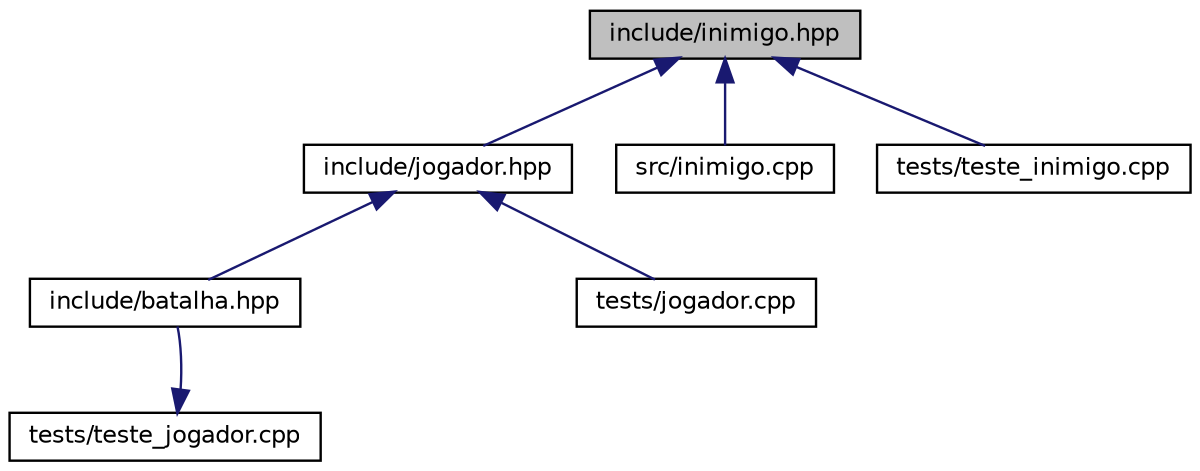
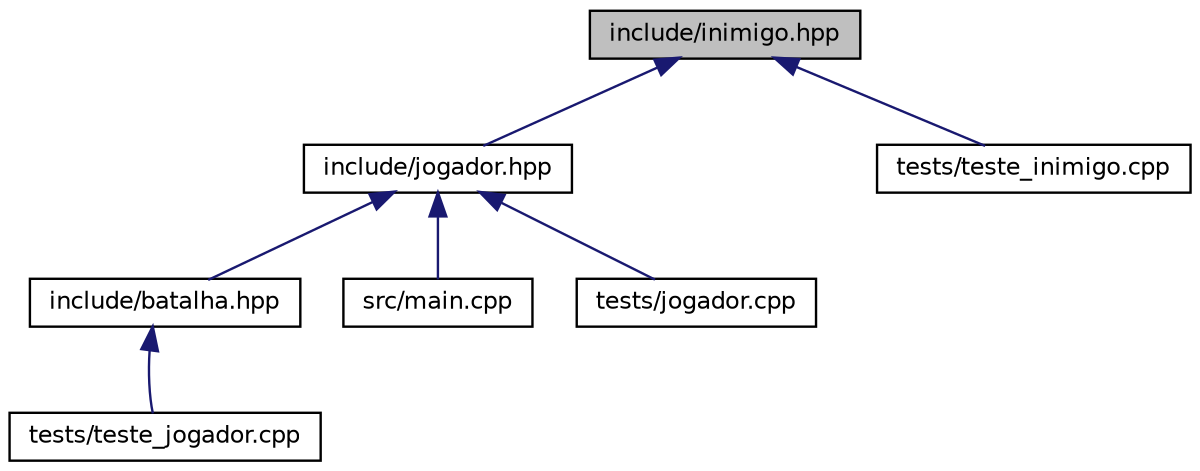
node "src/inimigo.cpp": removed
node "src/main.cpp": added
edge "include/batalha.hpp" -> "tests/teste_jogador.cpp": reversed
